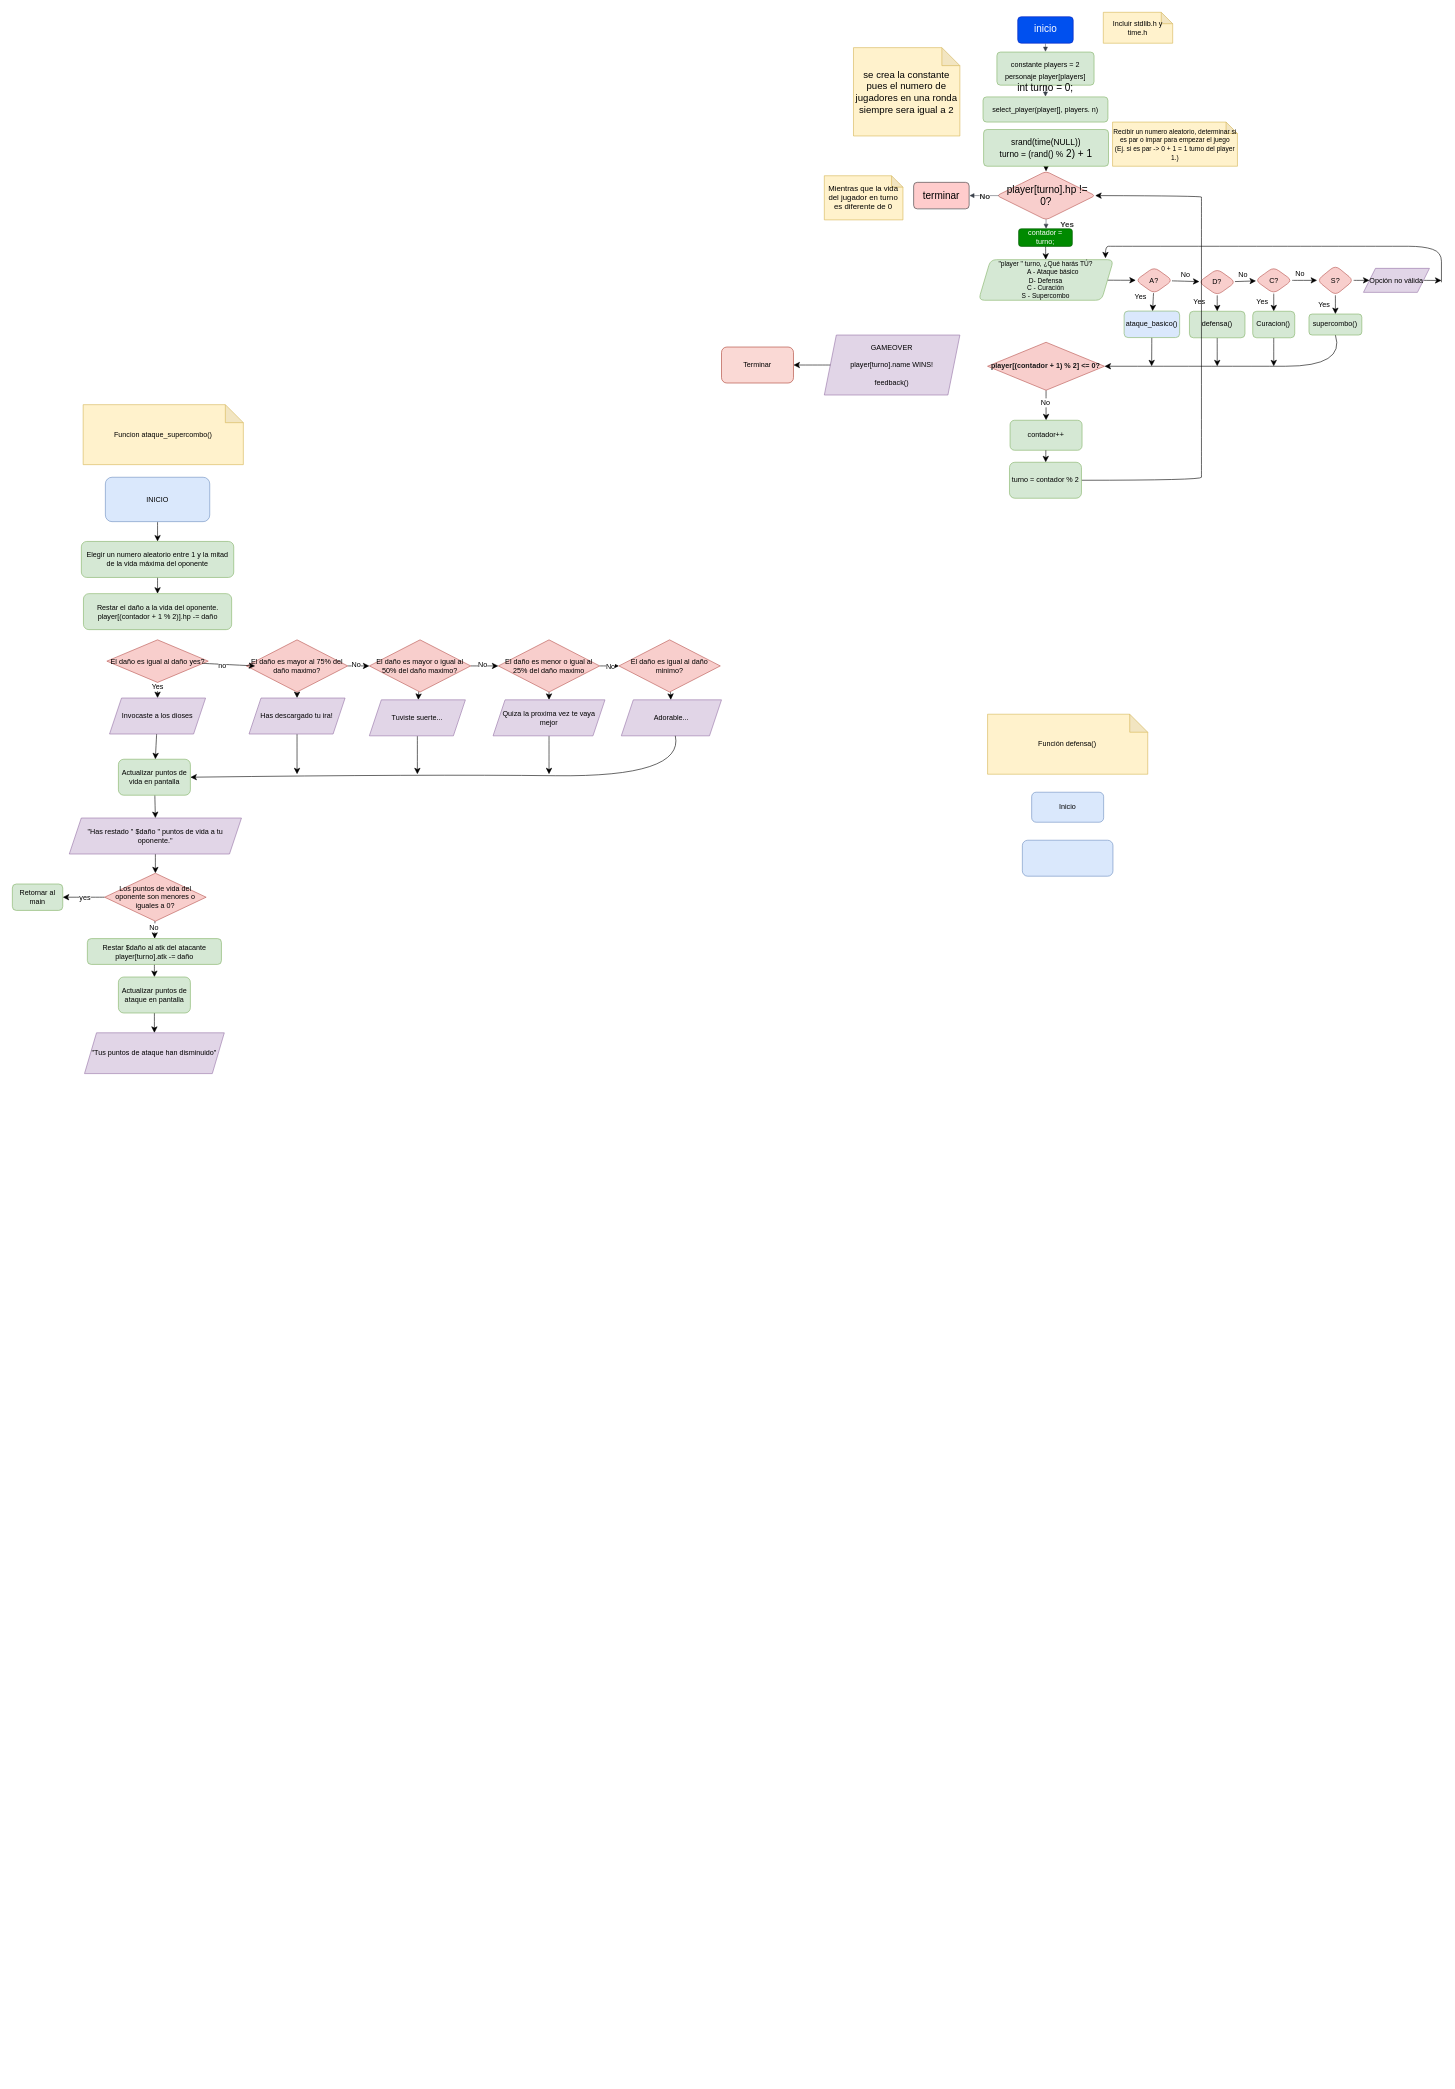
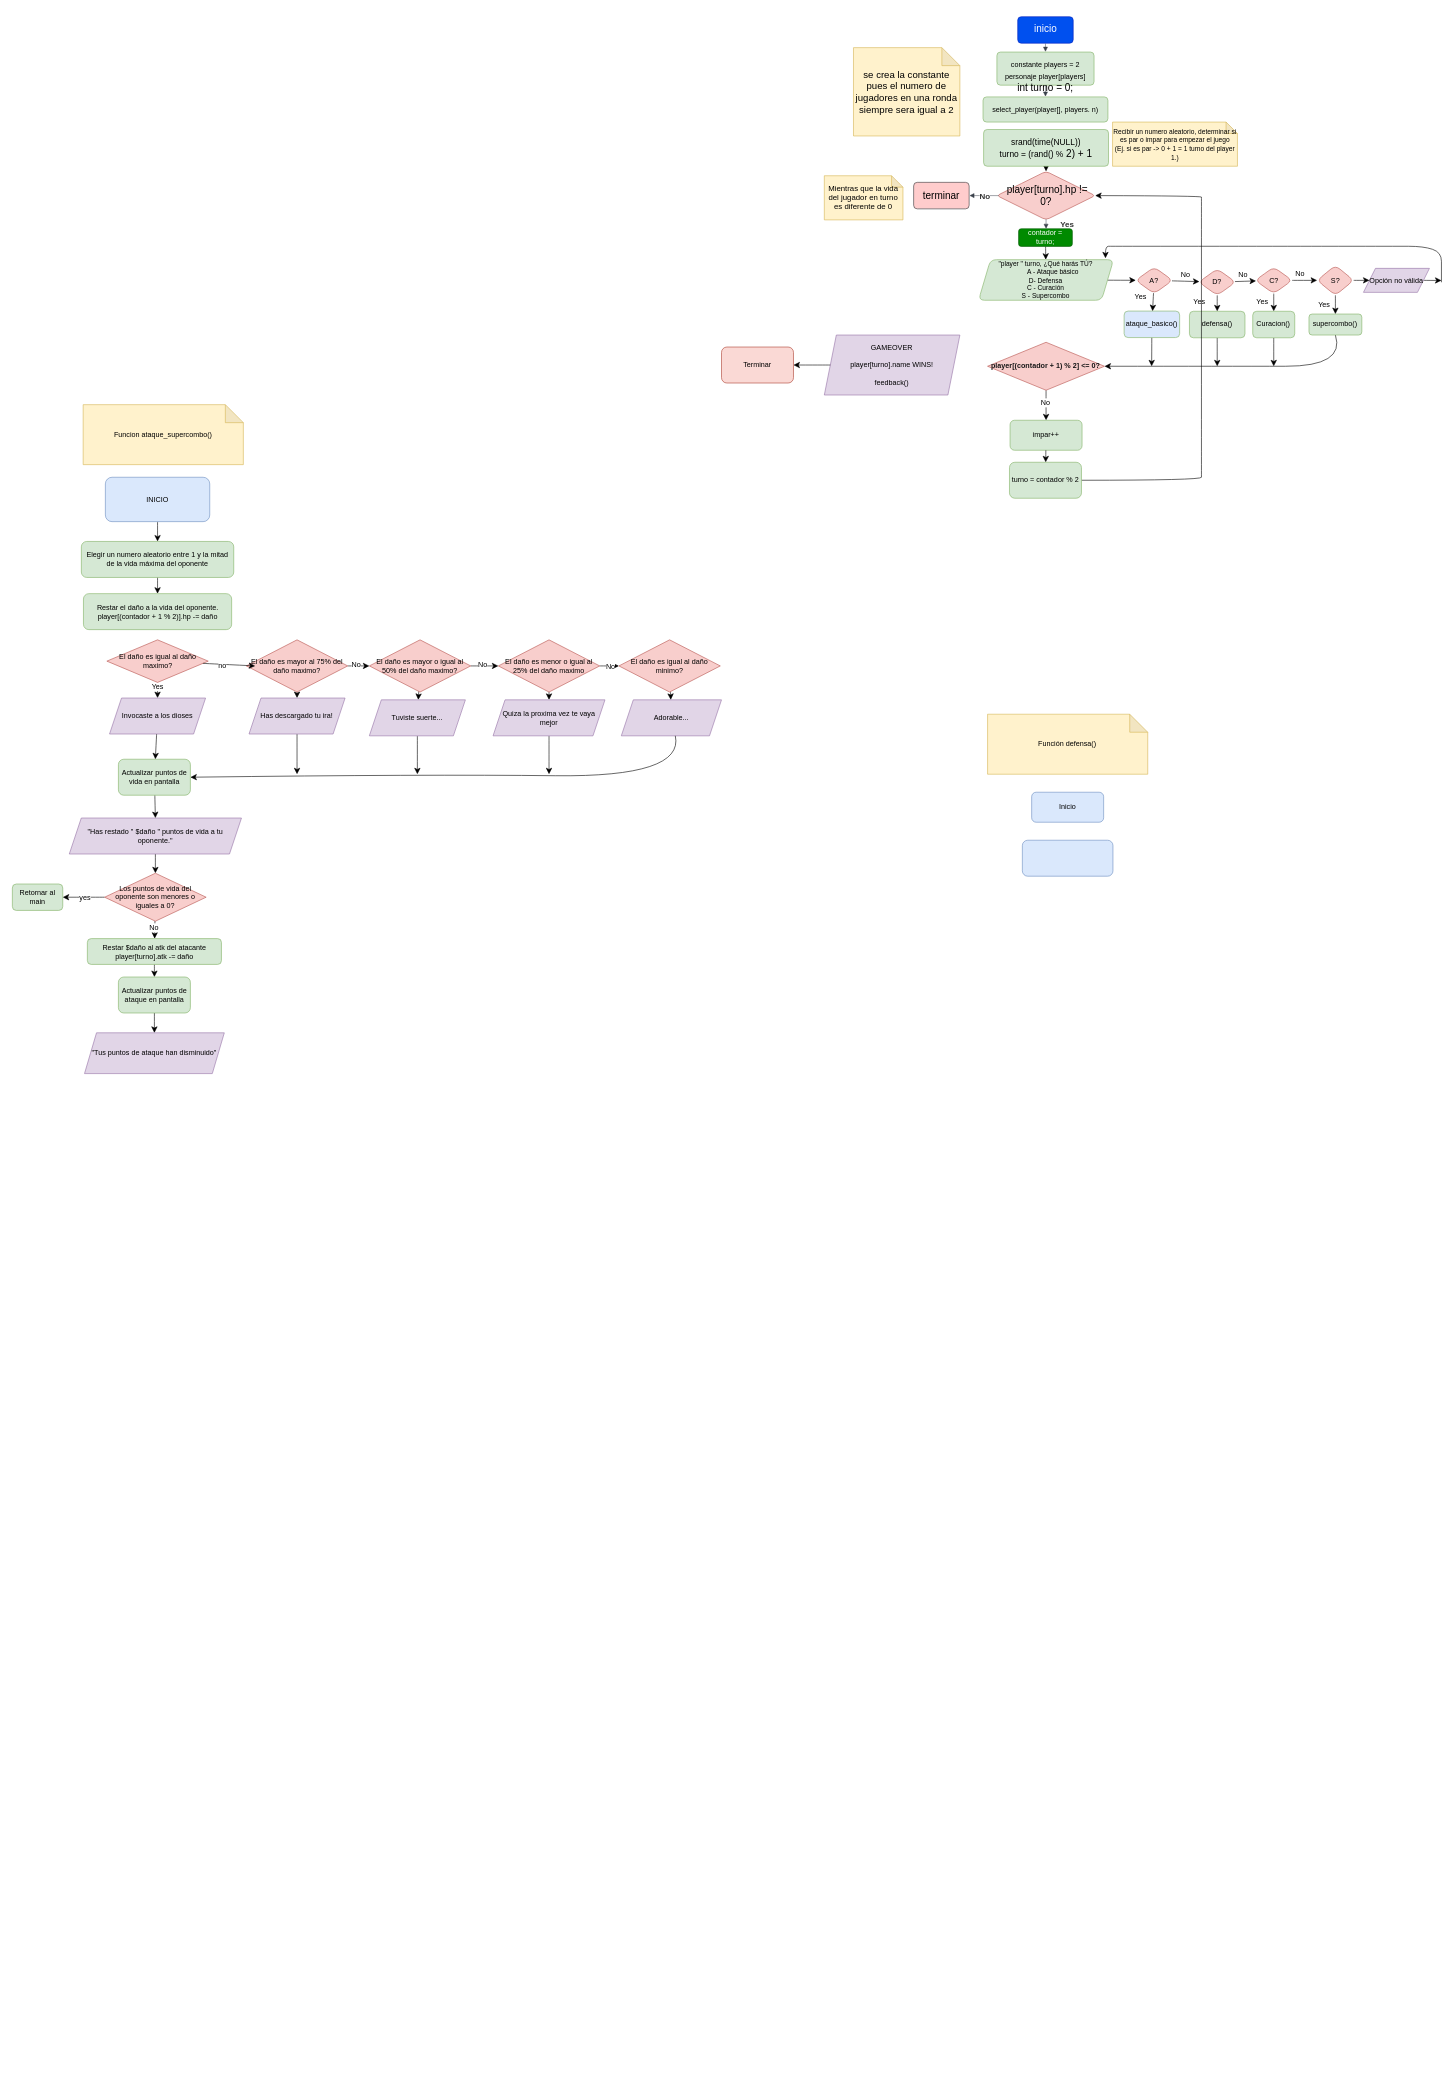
node "Incluir stdlib.h y time.h": removed
node "contador++": label "contador++" -> "impar++"
node "El daño es igual al daño yes?": label "El daño es igual al daño yes?" -> "El daño es igual al daño maximo?"
